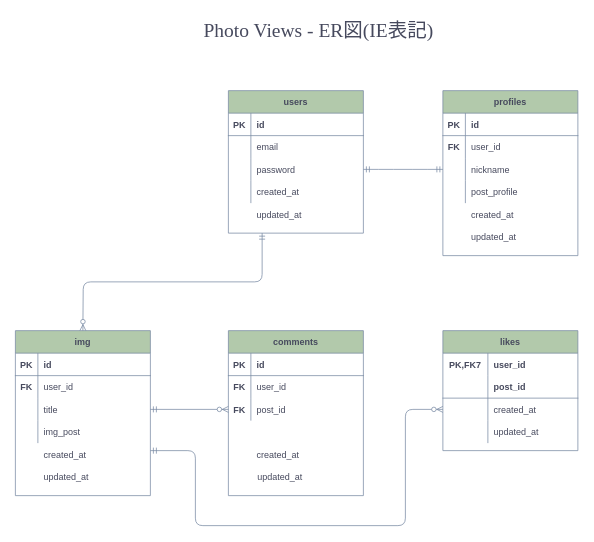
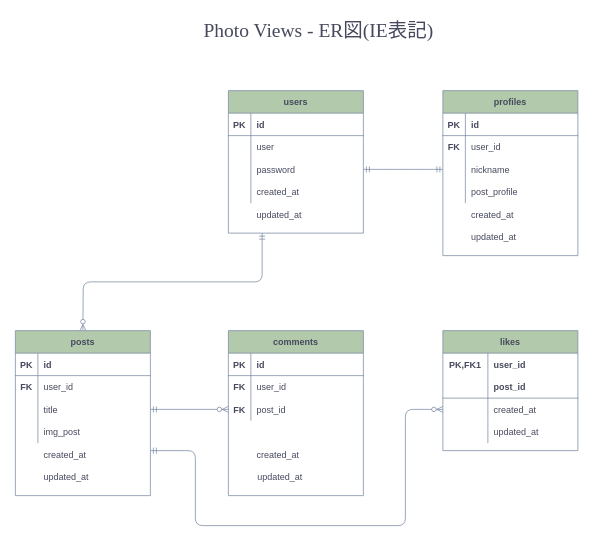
node "email": label "email" -> "user"
node "img": label "img" -> "posts"
node "PK,FK7": label "PK,FK7" -> "PK,FK1"
